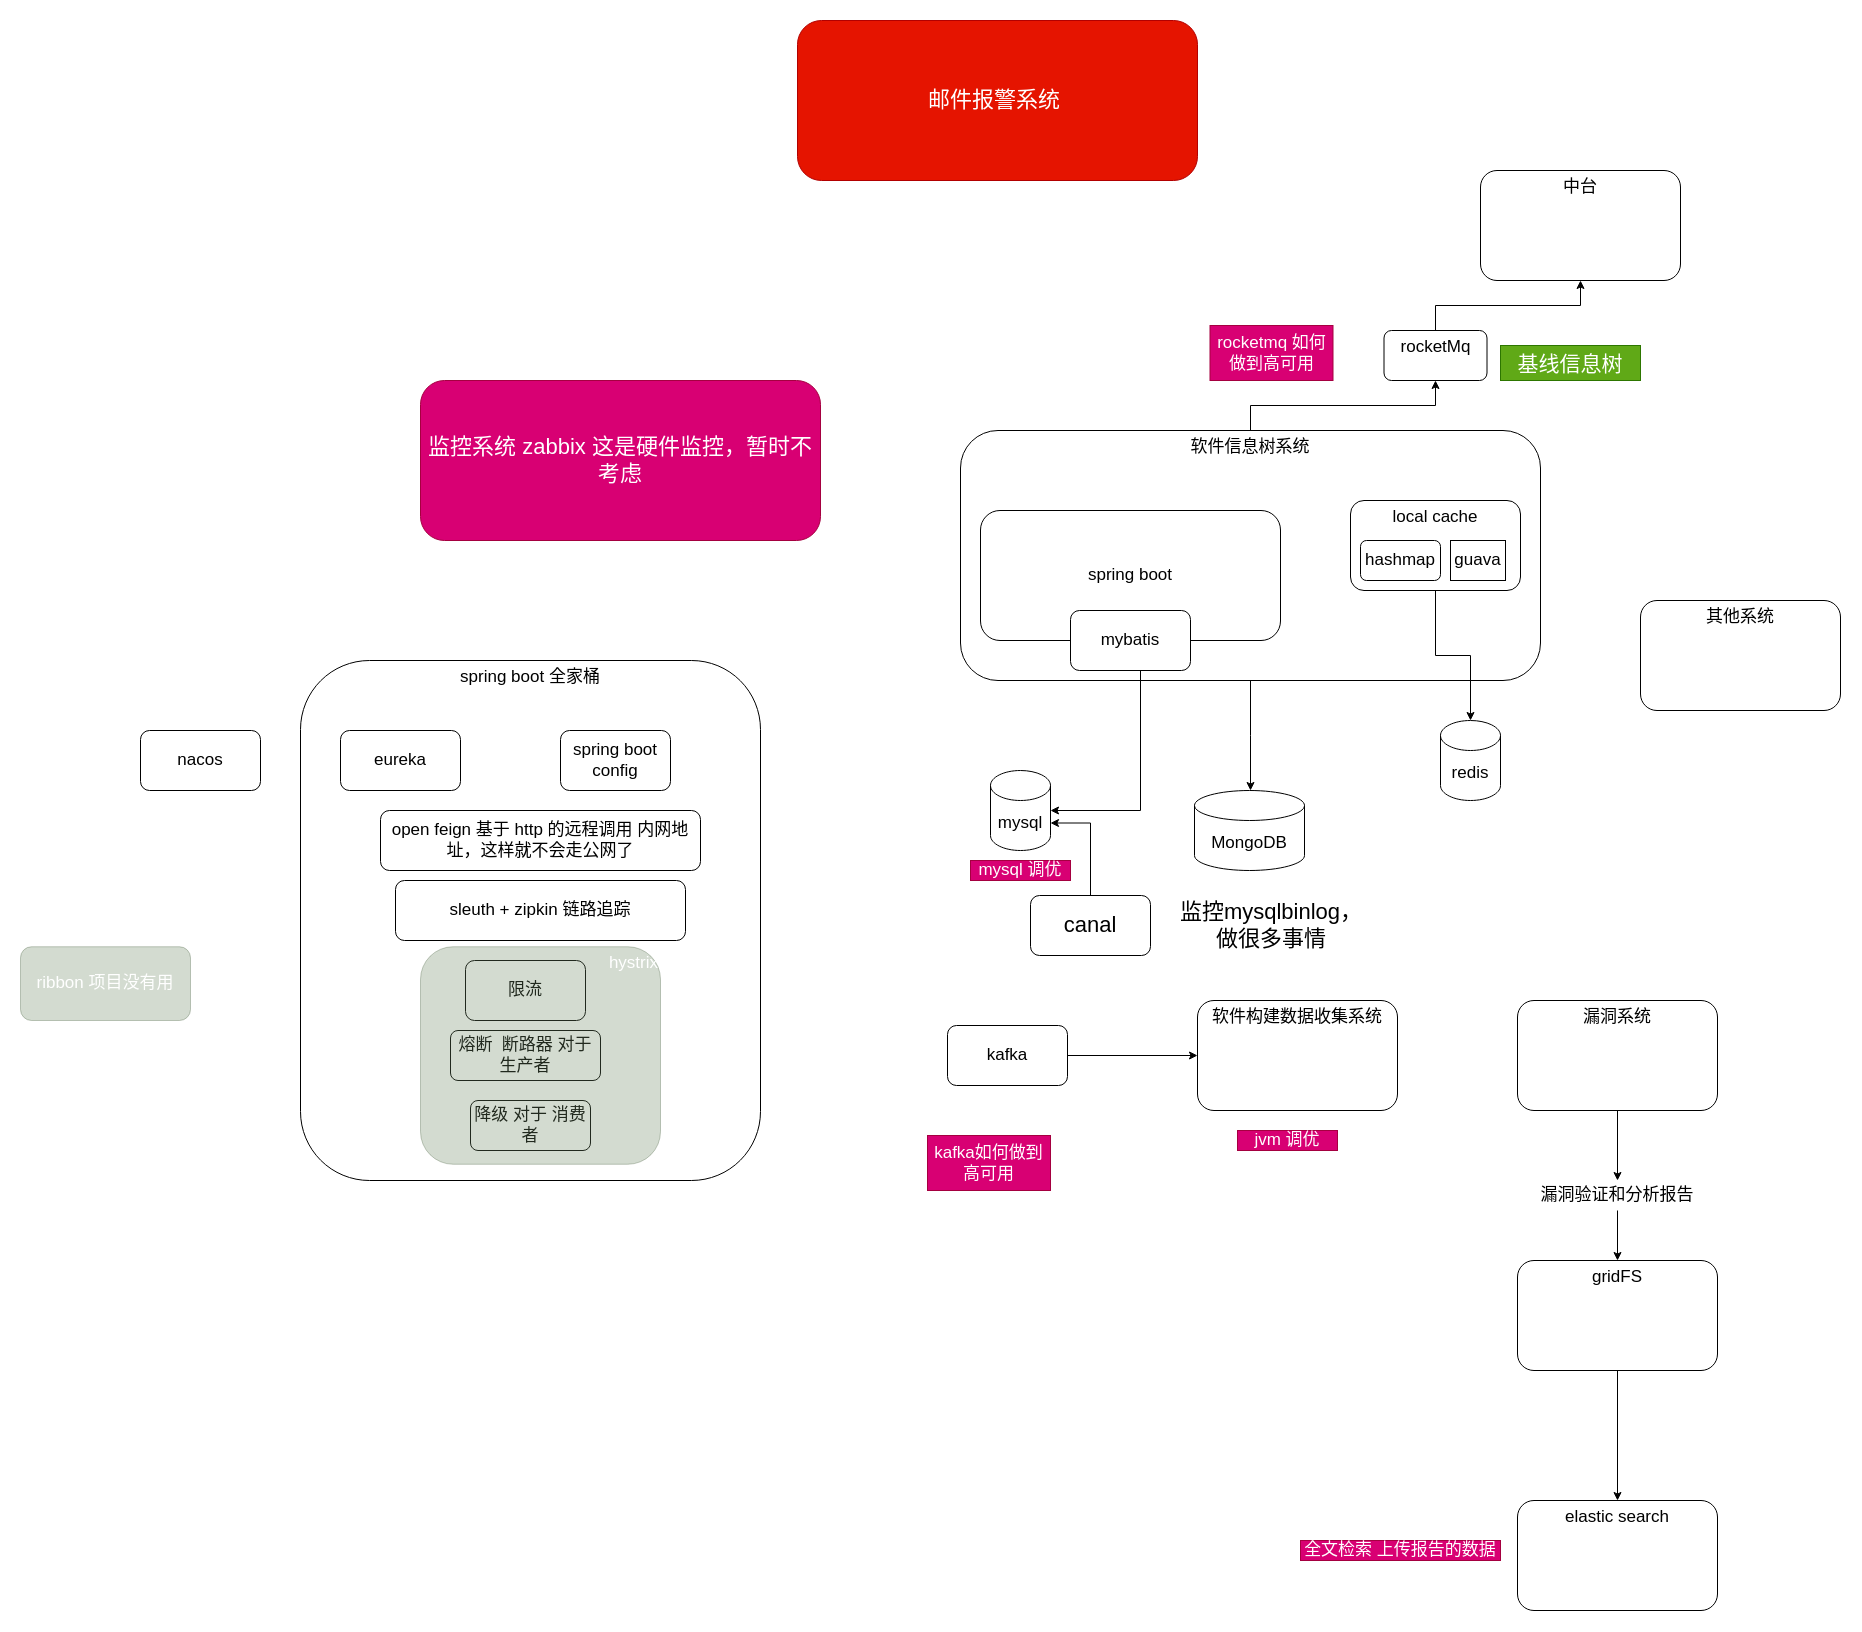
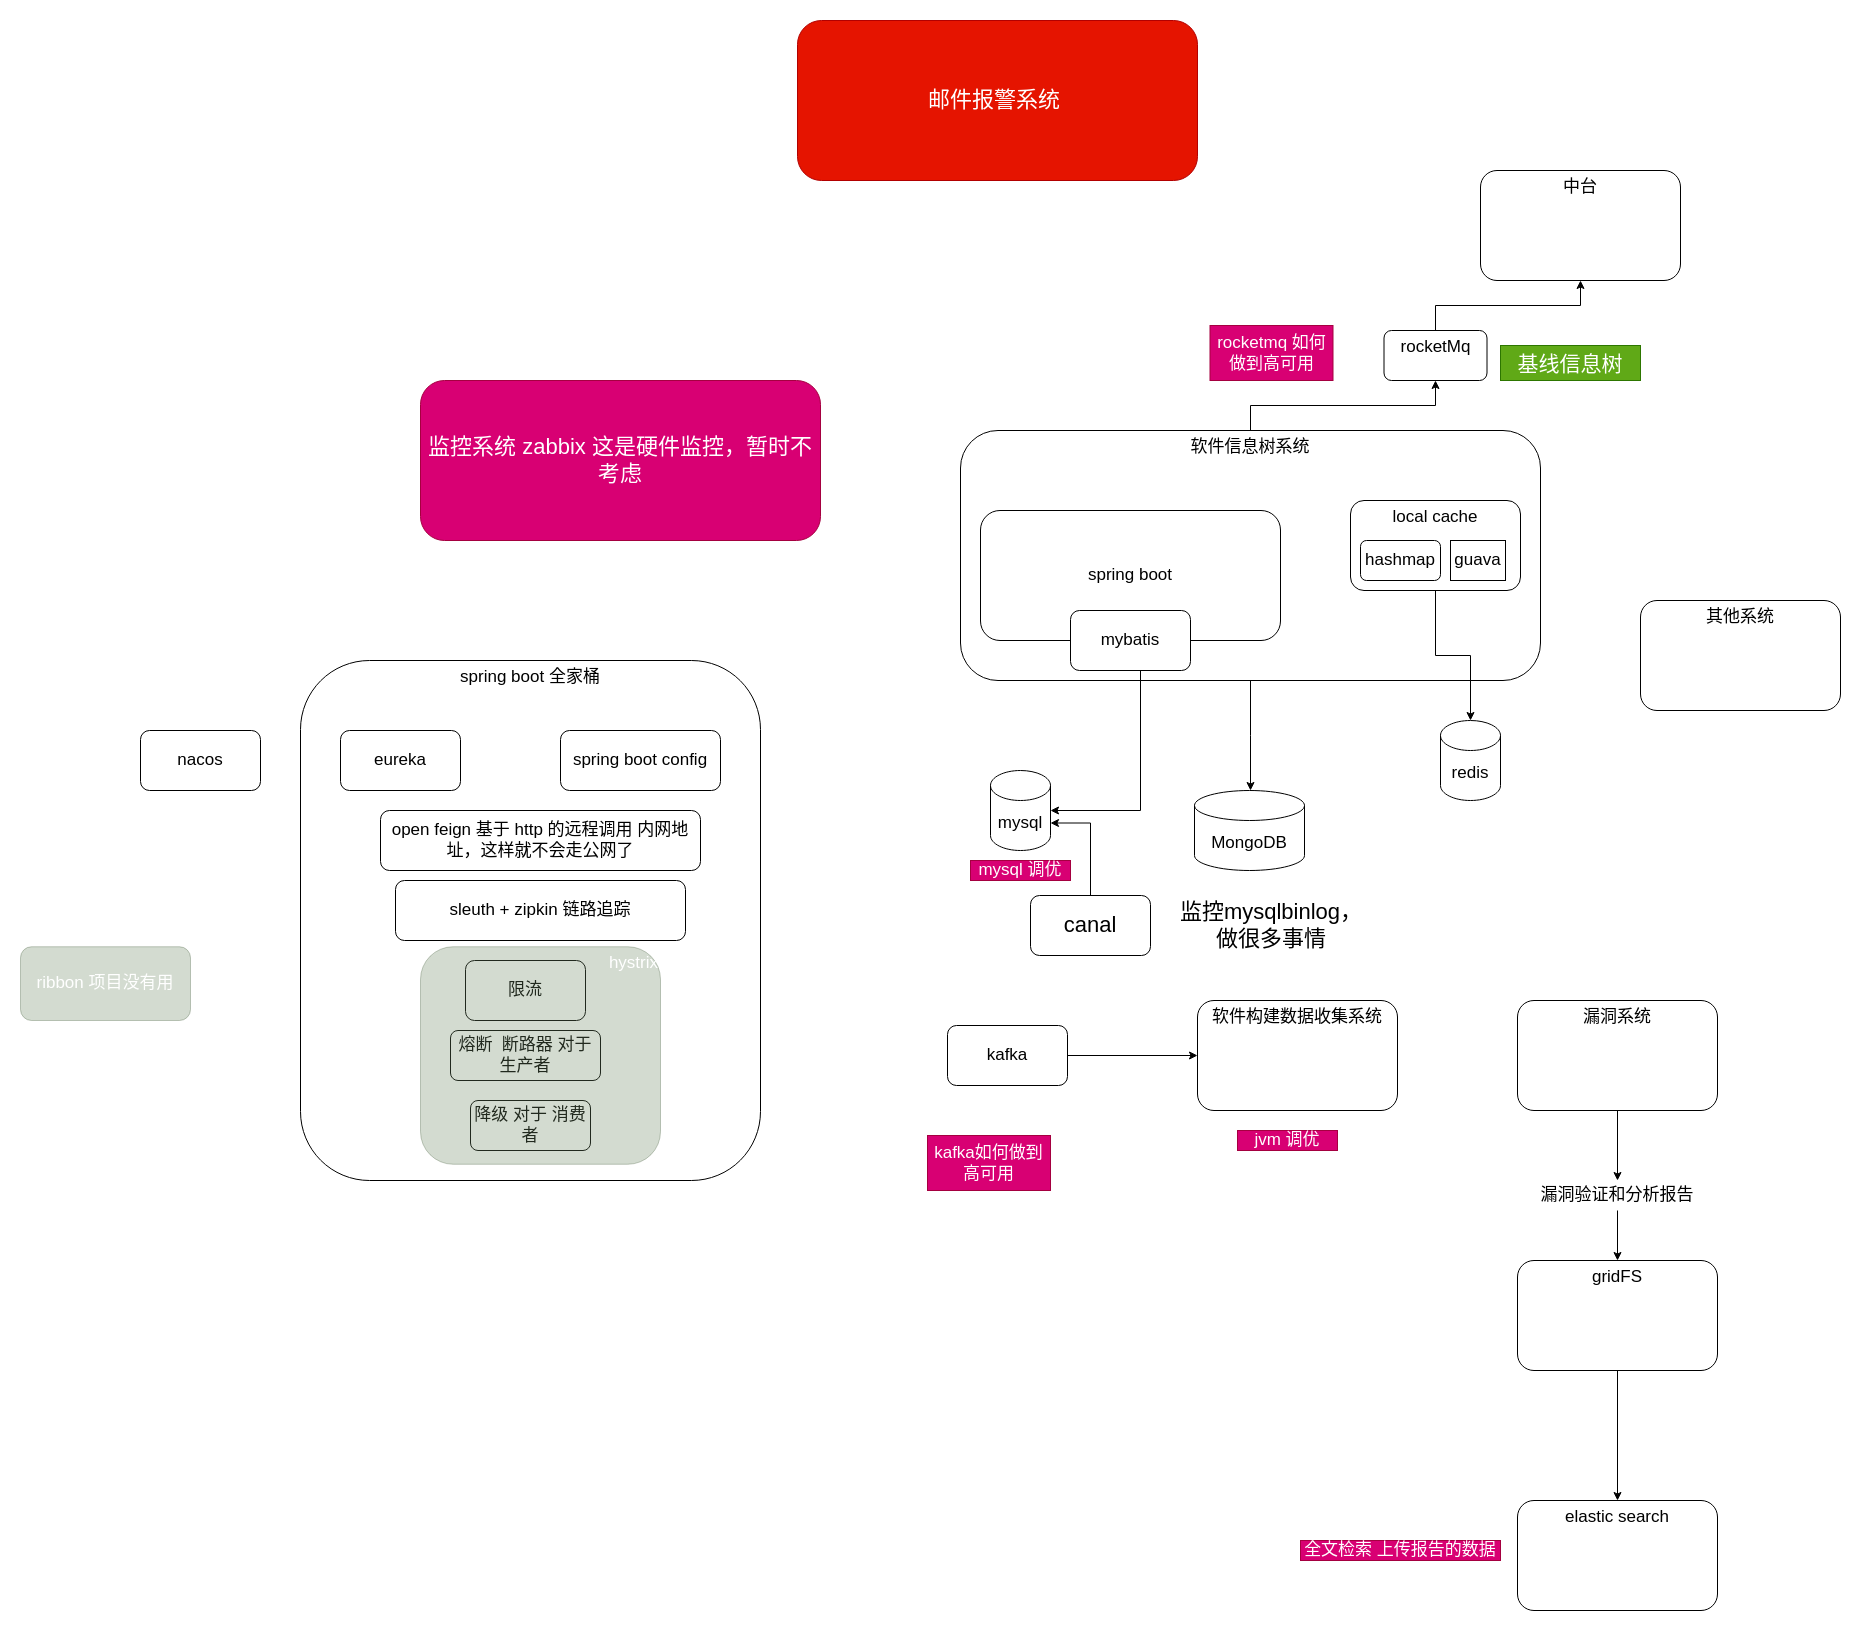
node "spring boot config": size 110x60 -> 160x60
